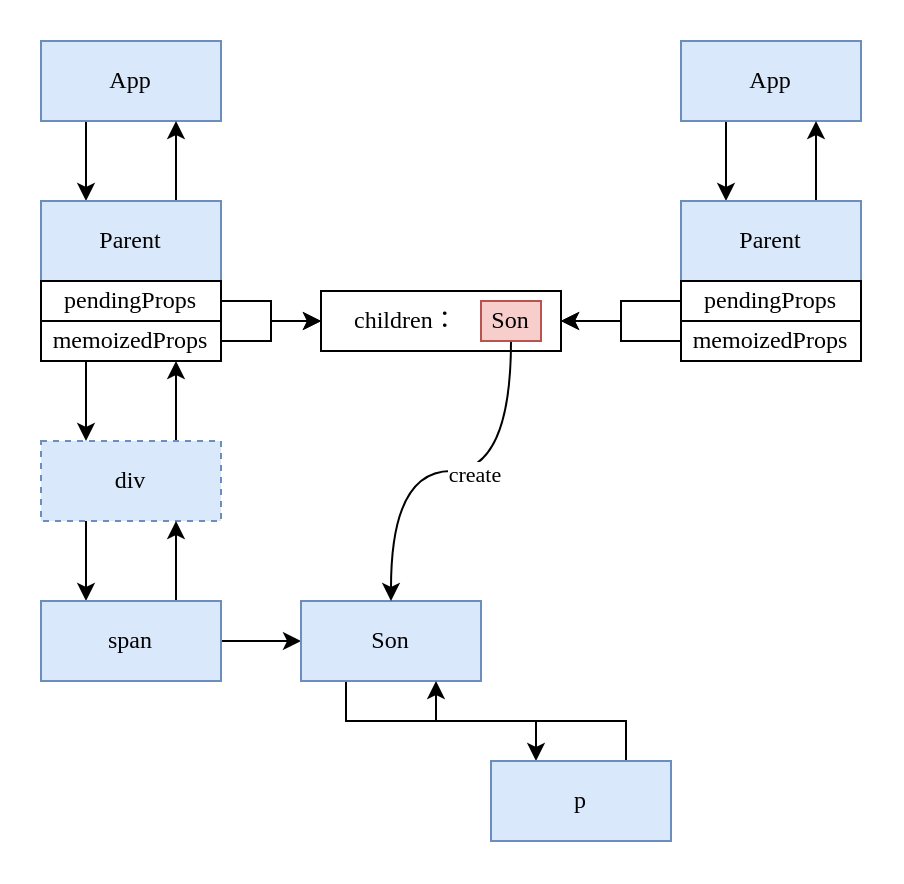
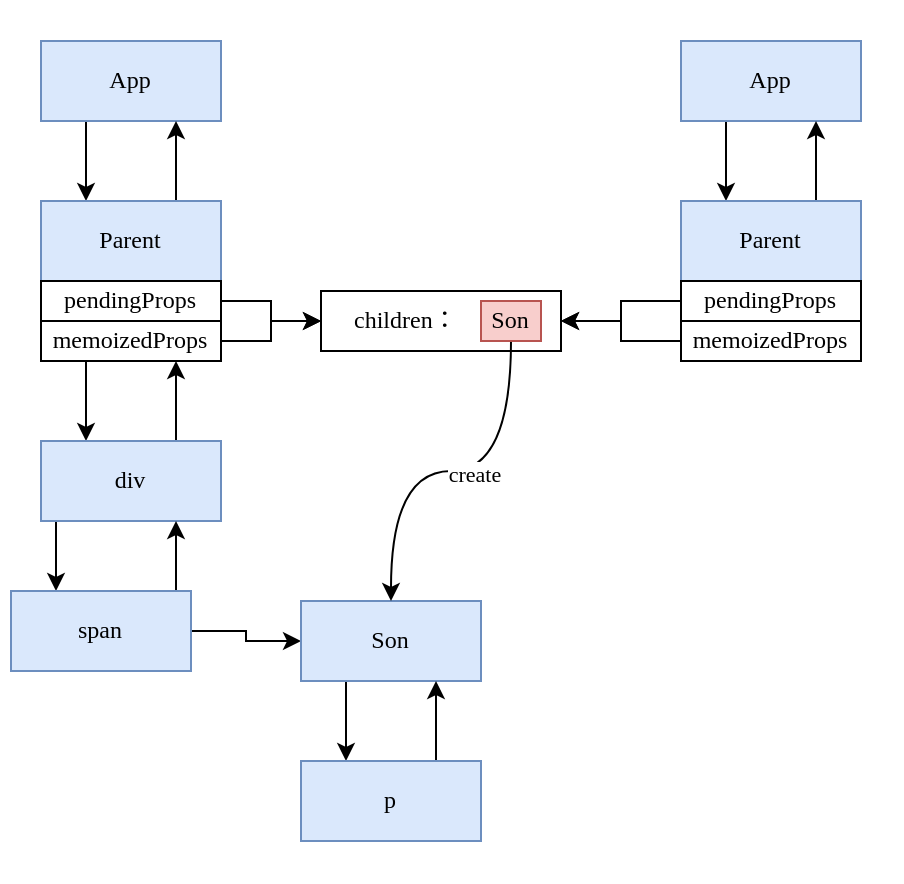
node "div": style dashed -> solid
node "span": moved (131, 641) -> (101, 631)
node "p": moved (581, 801) -> (391, 801)
